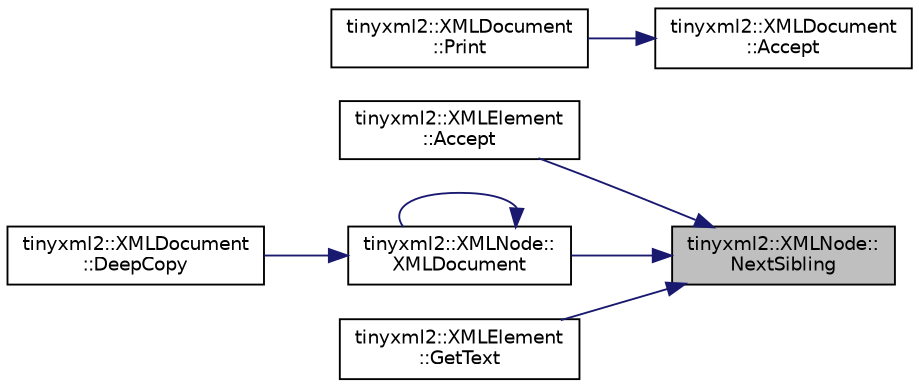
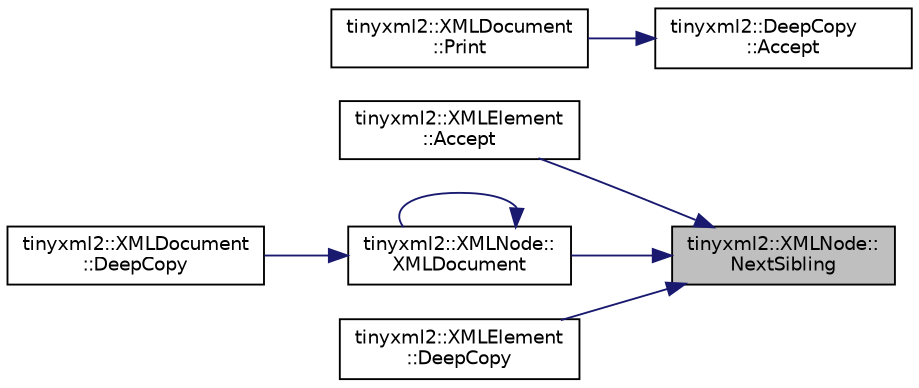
node "tinyxml2::XMLDocument ::Accept": label "tinyxml2::XMLDocument ::Accept" -> "tinyxml2::DeepCopy ::Accept"
node "tinyxml2::XMLElement ::GetText": label "tinyxml2::XMLElement ::GetText" -> "tinyxml2::XMLElement ::DeepCopy"
